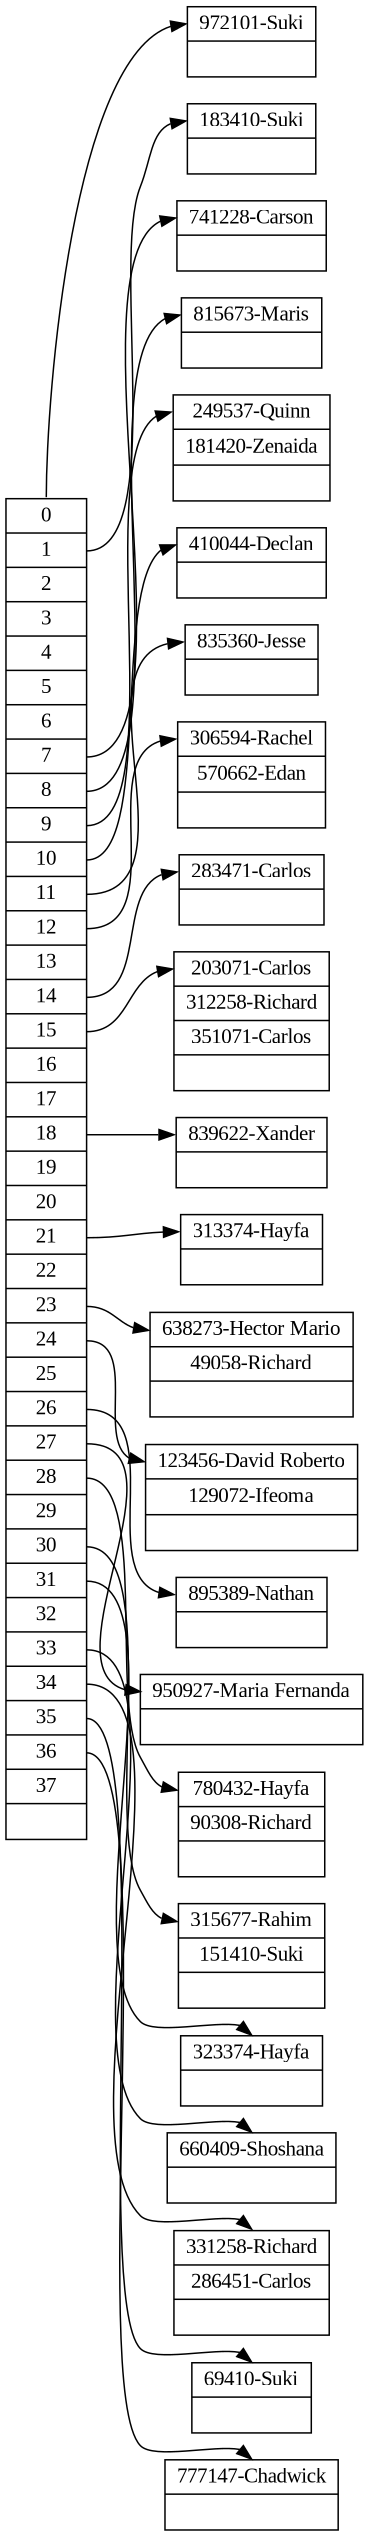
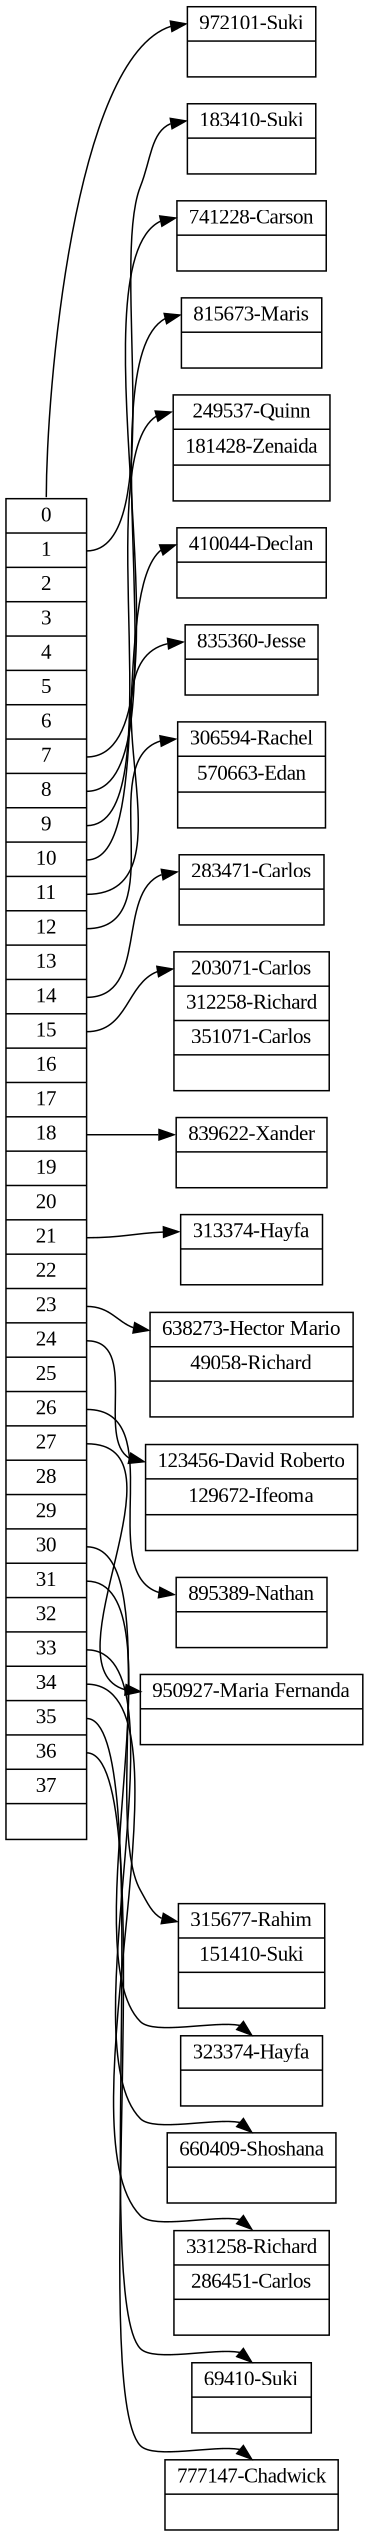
node "249537-Quinn": text "181420-Zenaida" -> "181428-Zenaida"
node "306594-Rachel": text "570662-Edan" -> "570663-Edan"
node "123456-David Roberto": text "129072-Ifeoma" -> "129672-Ifeoma"
node "780432-Hayfa": removed
